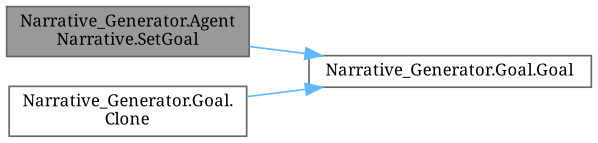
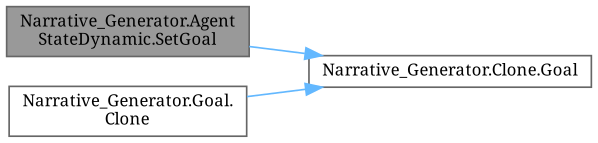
node "Narrative_Generator.Agent Narrative.SetGoal": label "Narrative_Generator.Agent Narrative.SetGoal" -> "Narrative_Generator.Agent StateDynamic.SetGoal"
node "Narrative_Generator.Goal.Goal": label "Narrative_Generator.Goal.Goal" -> "Narrative_Generator.Clone.Goal"
